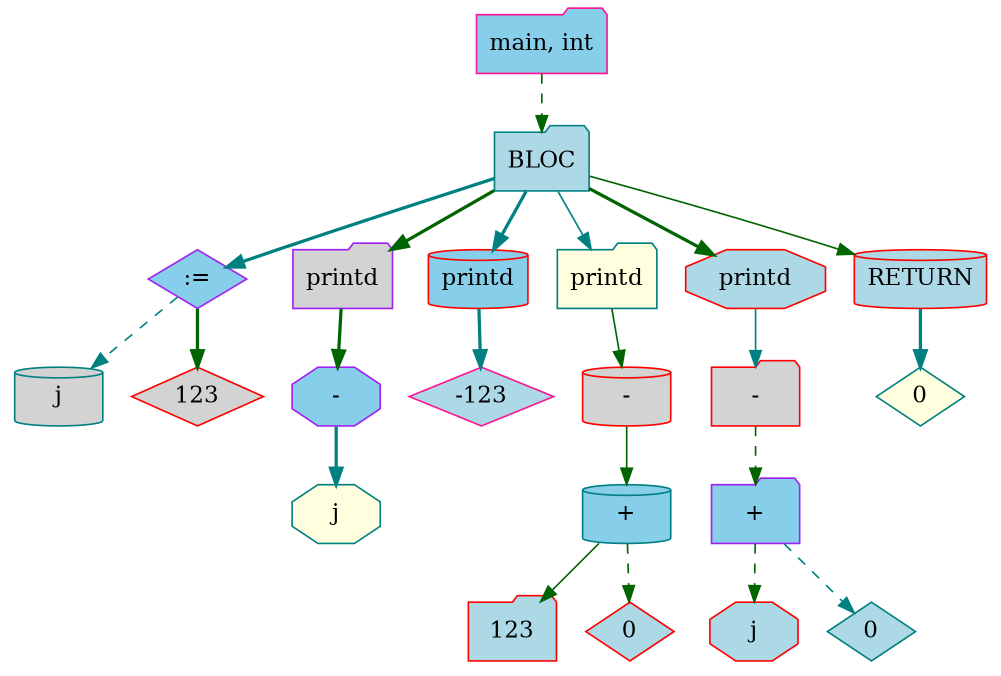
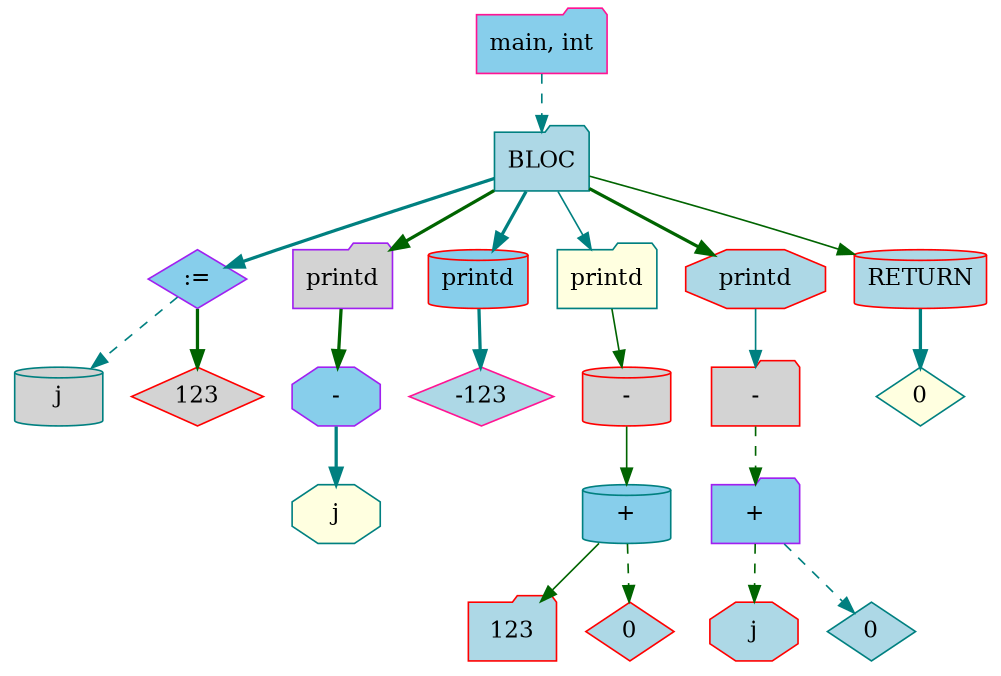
edge "main, int" -> "BLOC": color darkgreen -> teal
